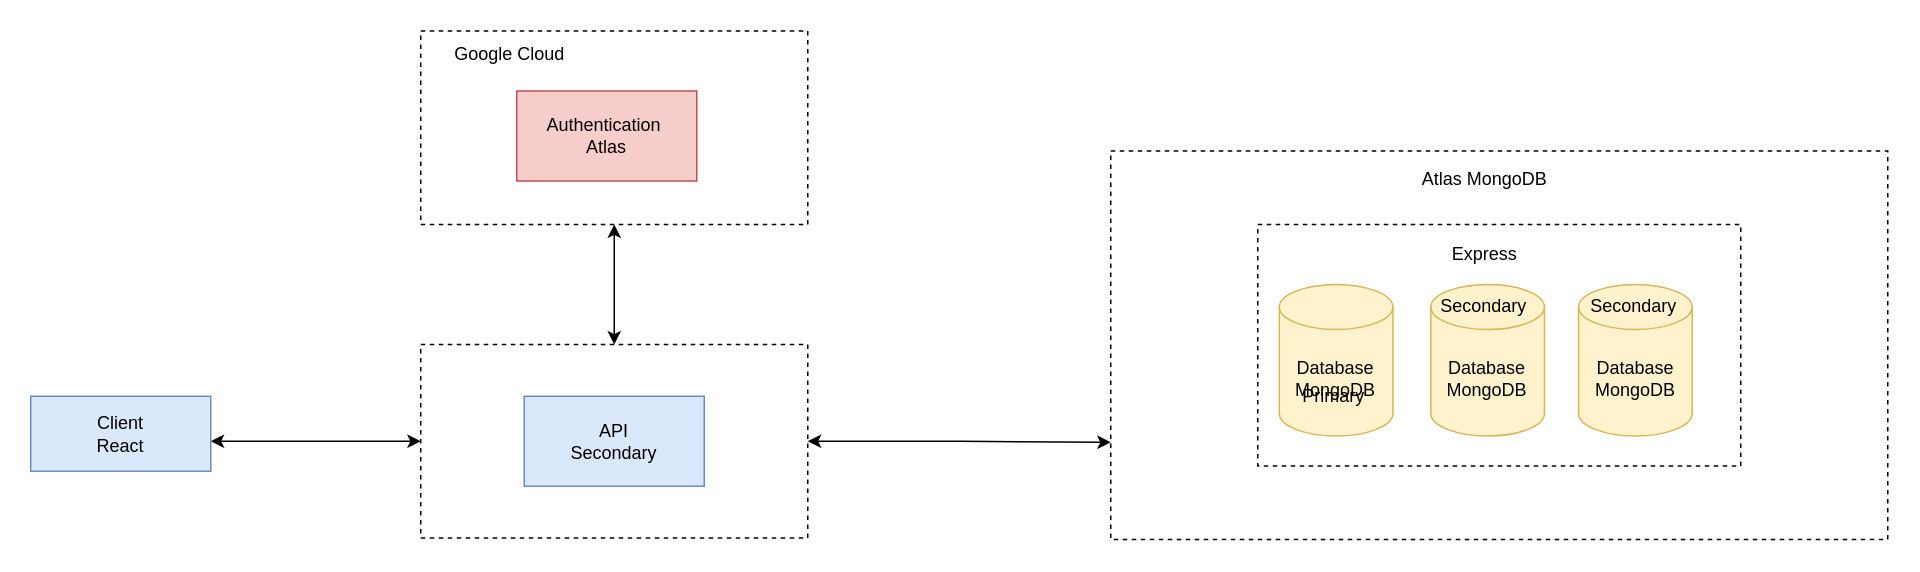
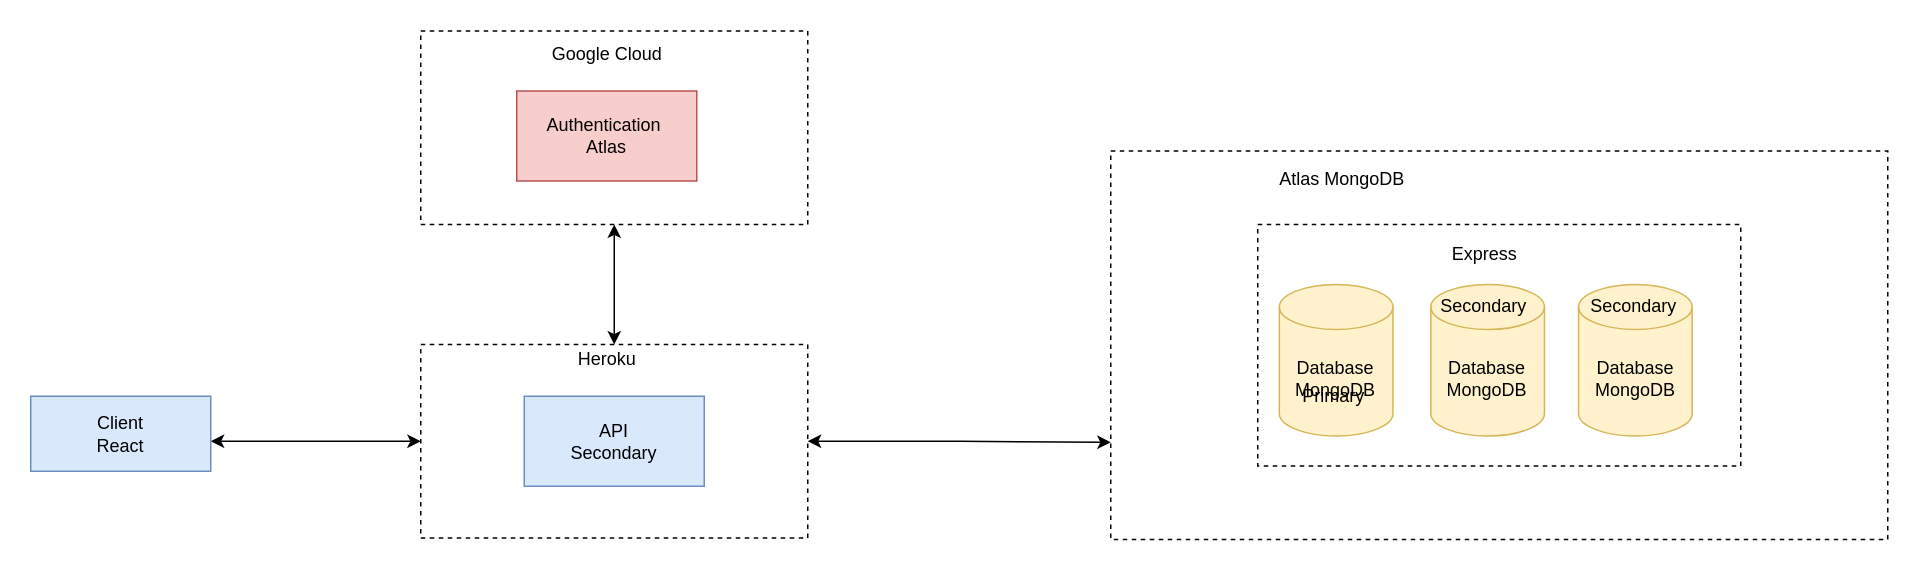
node "Google Cloud": moved (509, 54) -> (607, 54)
node "Atlas MongoDB": moved (1484, 179) -> (1342, 179)
node "Heroku": added
